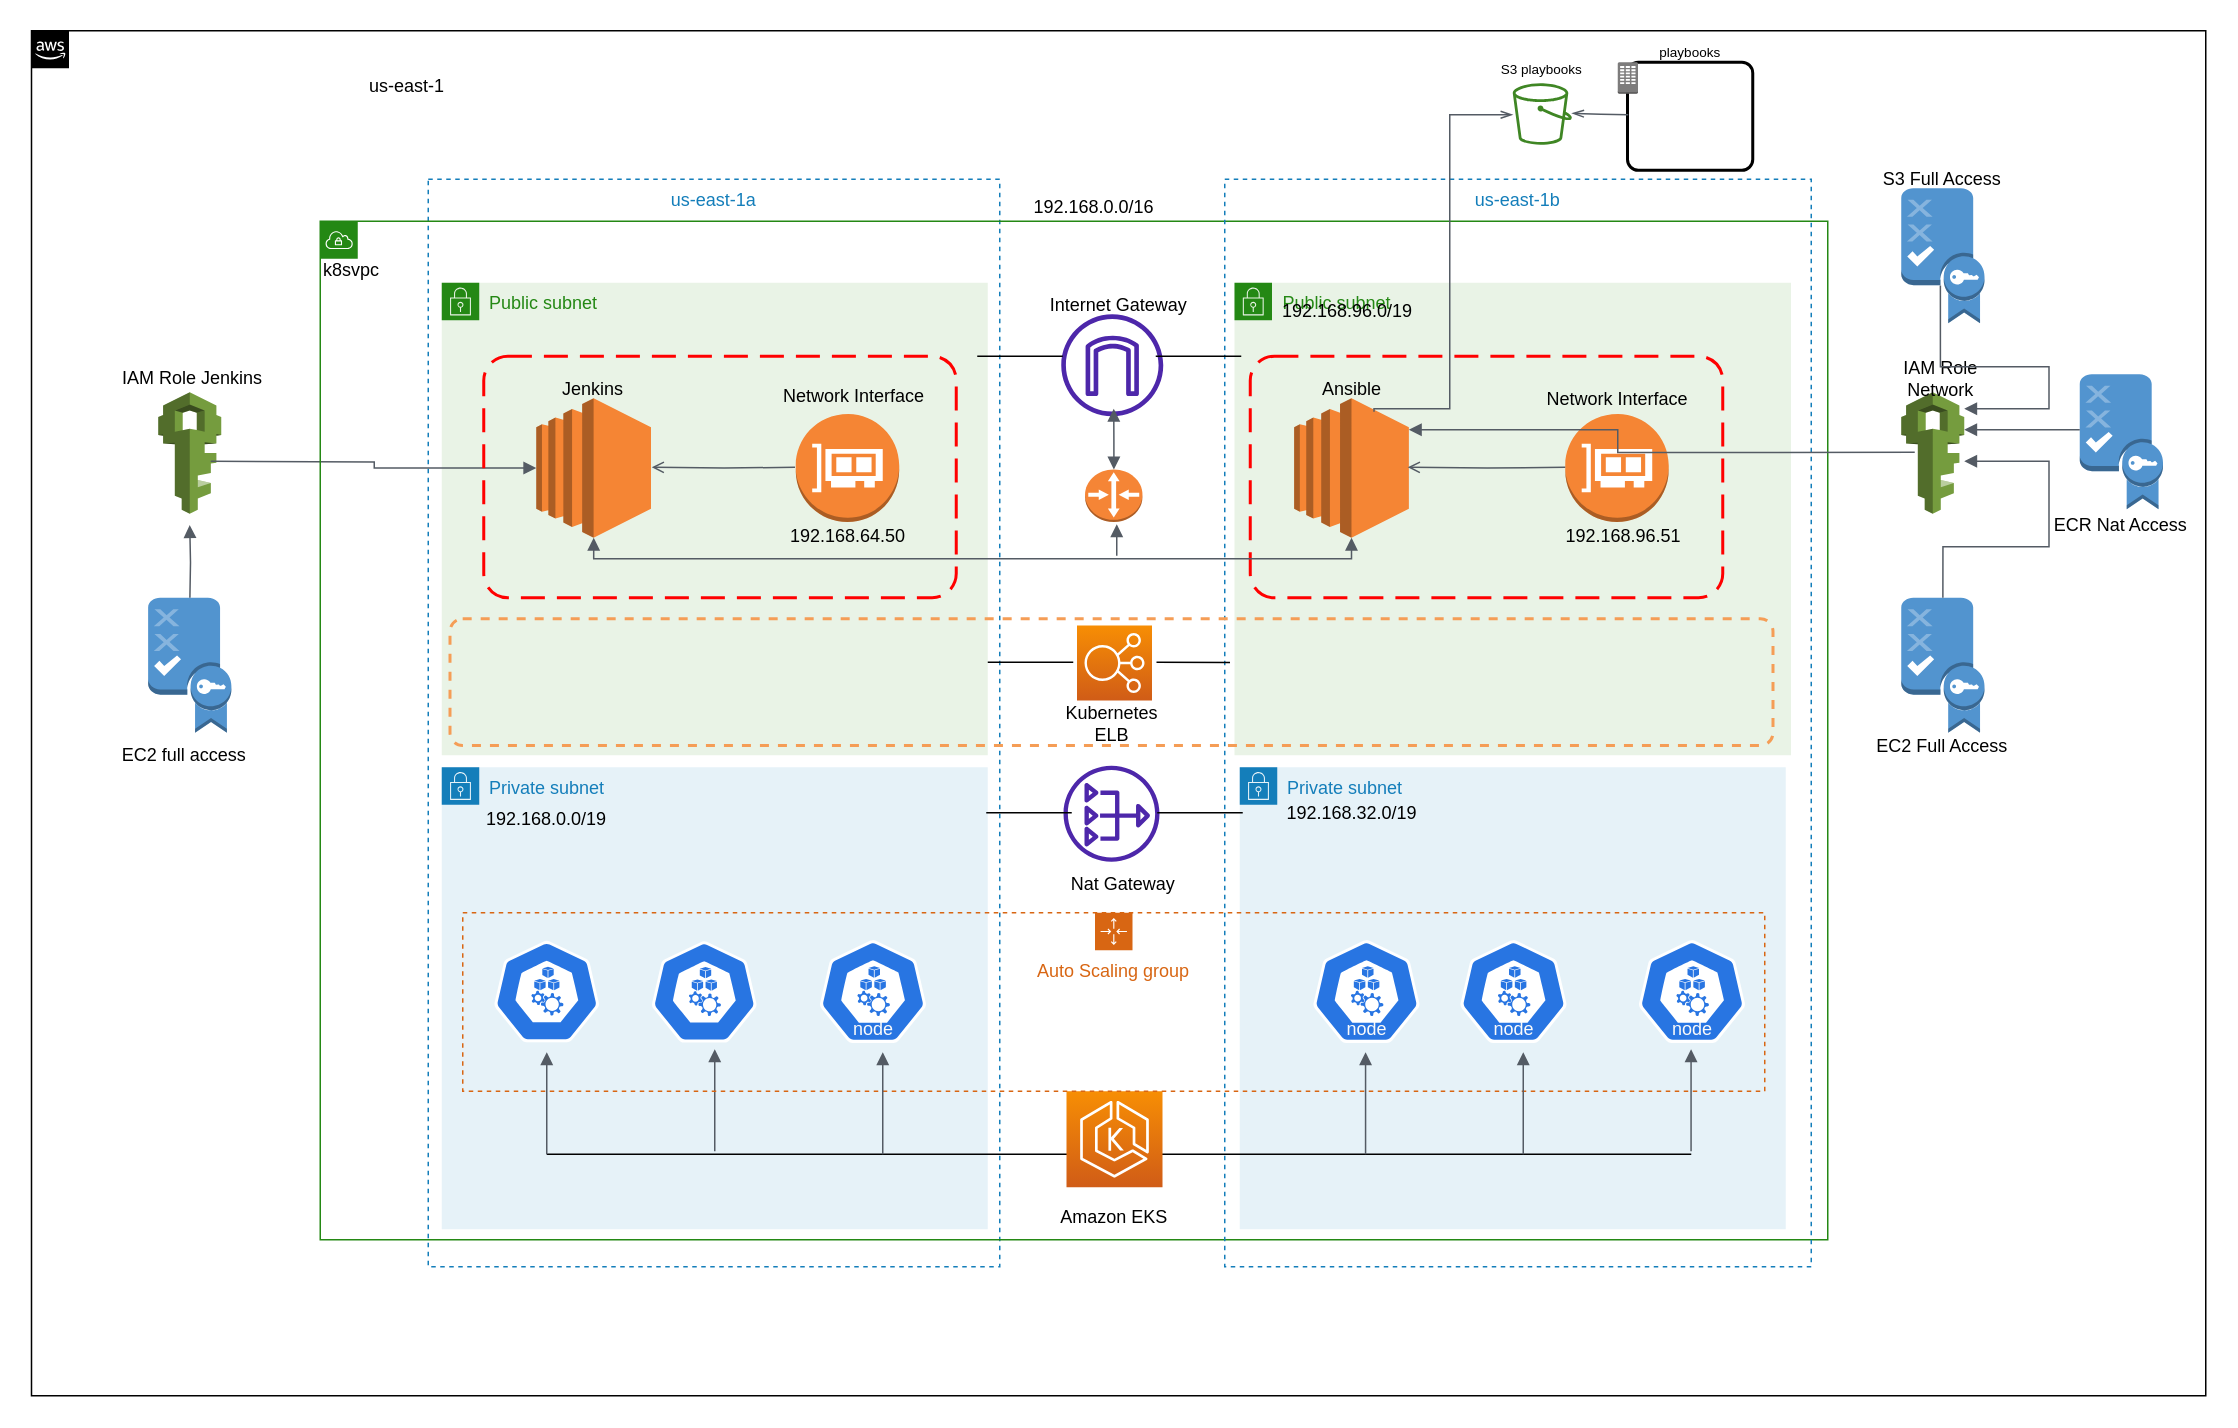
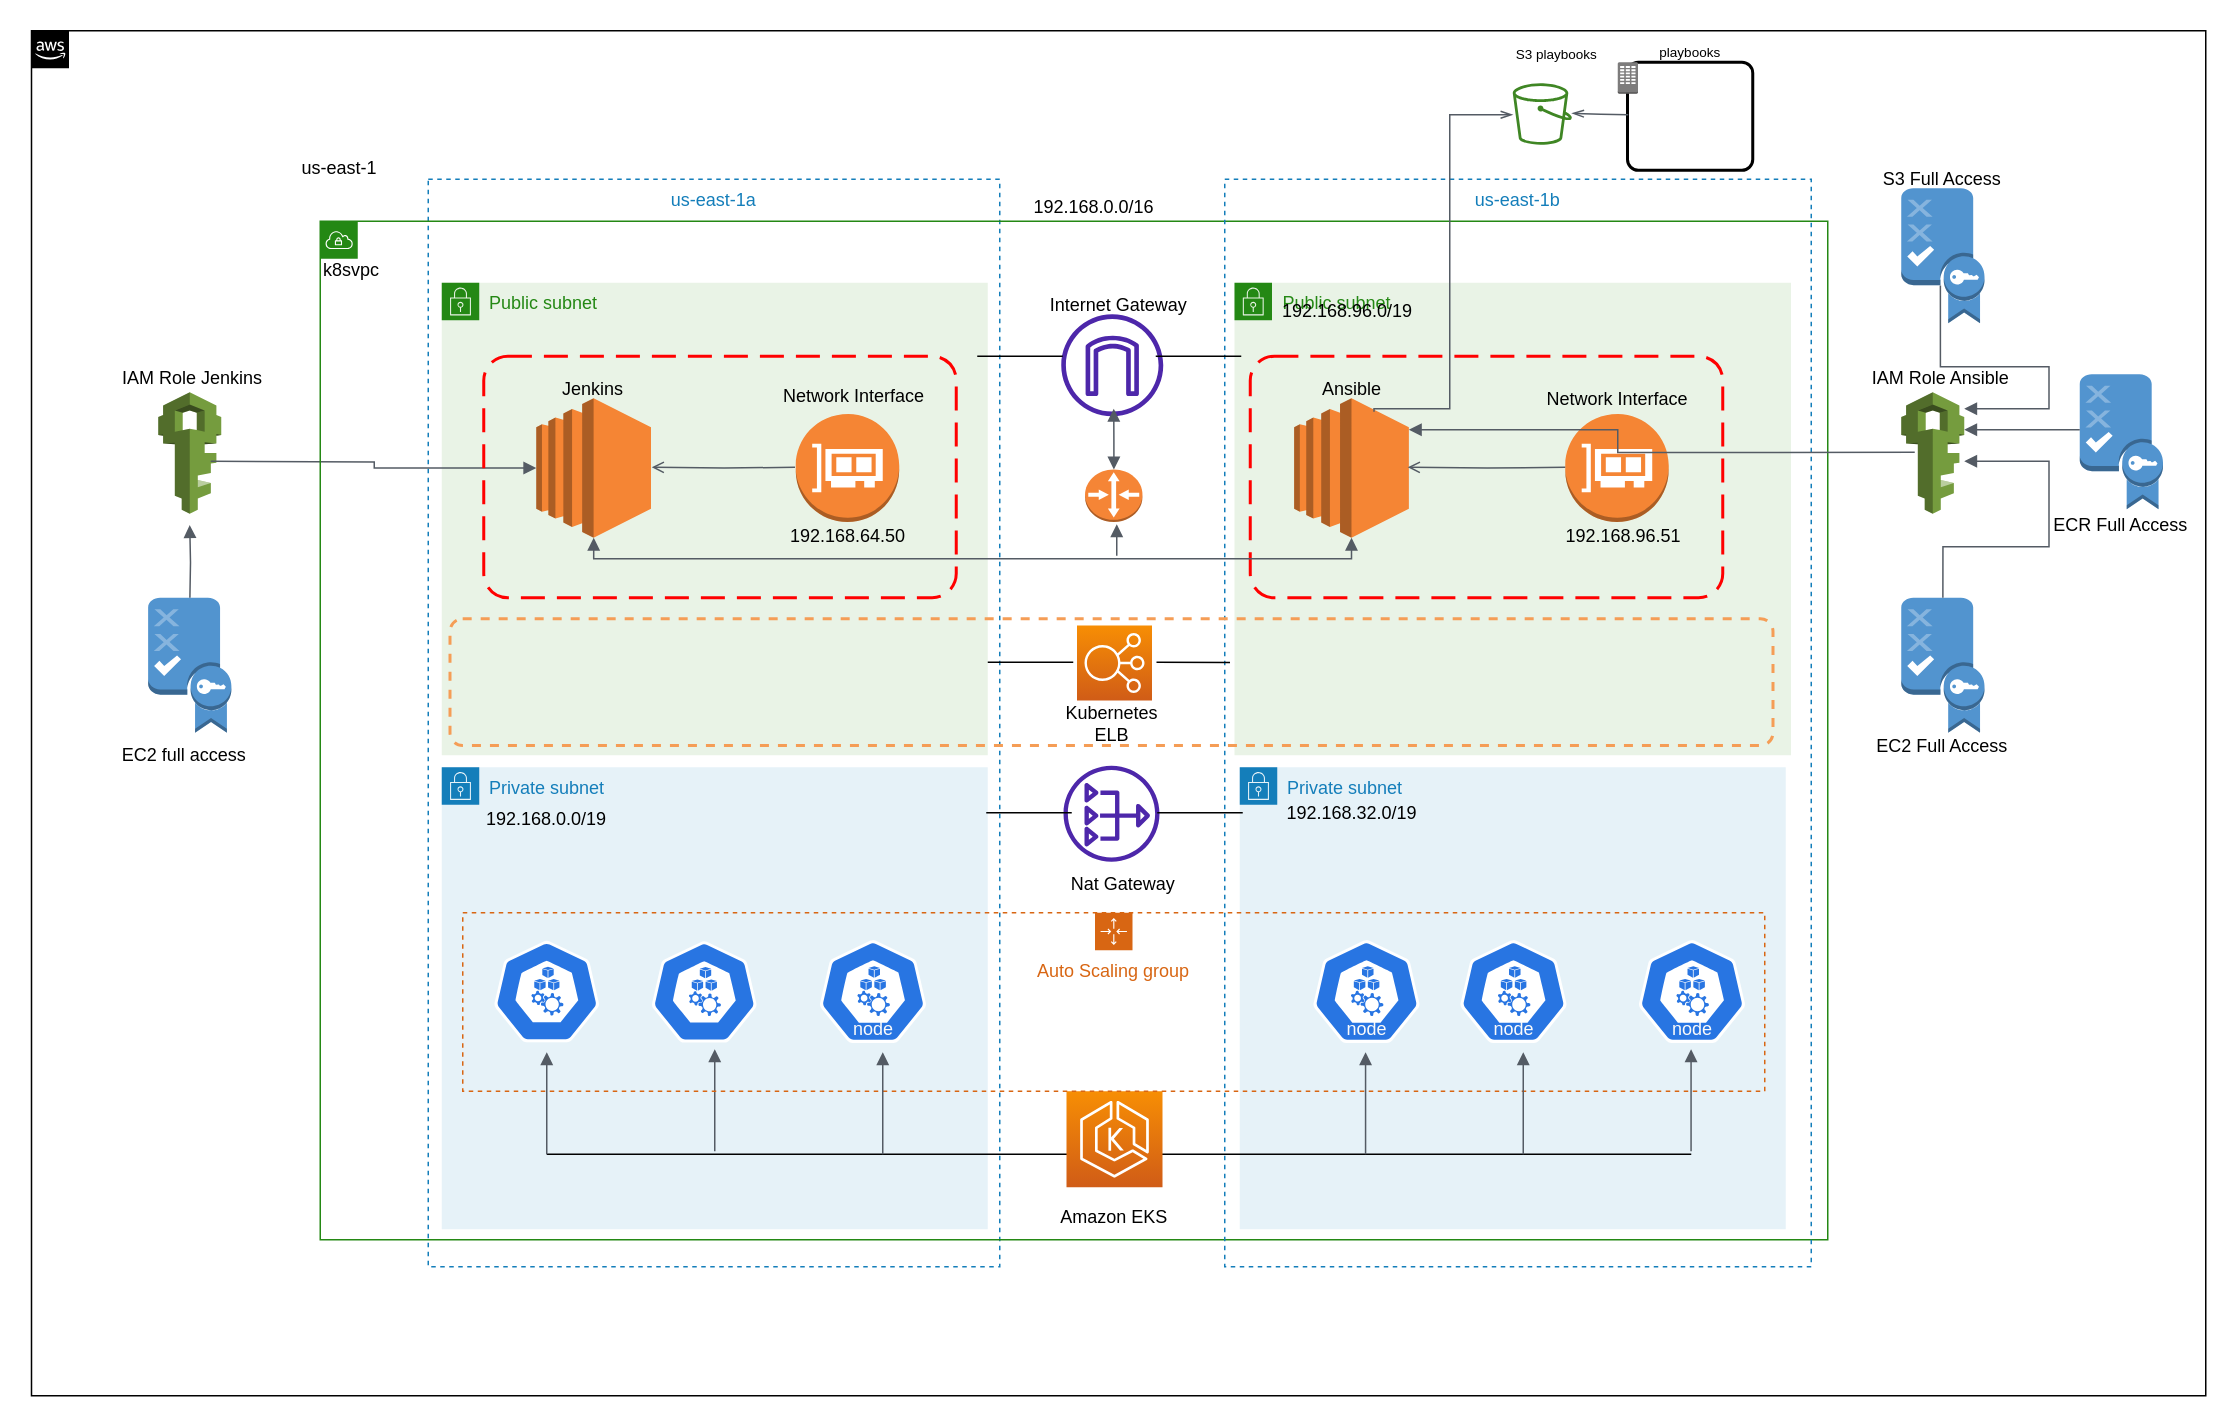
node "S3 playbooks": moved (1542, 69) -> (1557, 54)
node "us-east-1": moved (407, 86) -> (340, 169)
node "IAM Role Network": label "IAM Role Network" -> "IAM Role Ansible"
node "ECR Nat Access": label "ECR Nat Access" -> "ECR Full Access"
